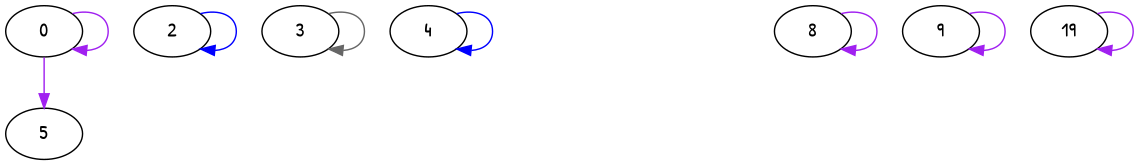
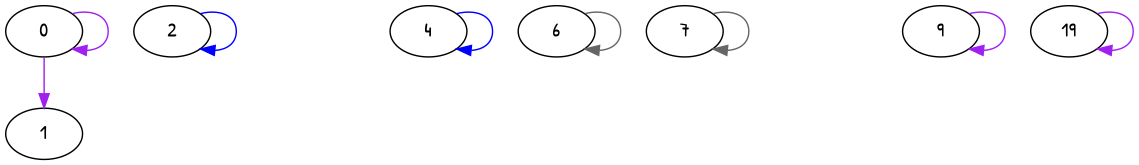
node "3": removed
node "6": added
node "7": added
node "8": removed
node "5": label "5" -> "1"
